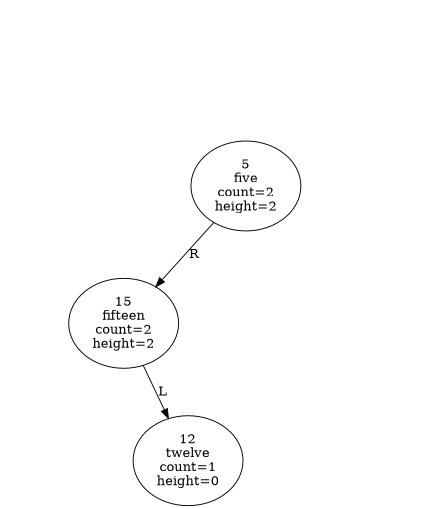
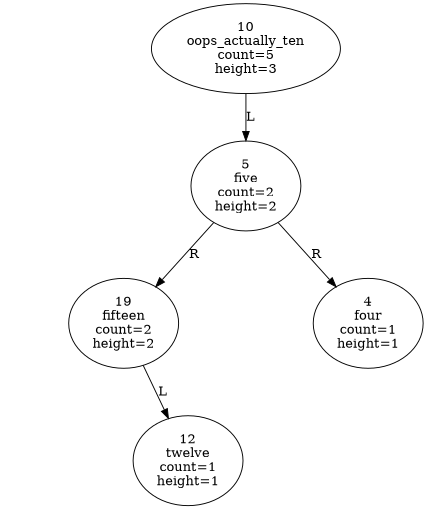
node "10 oops_actually_ten count=5 height=3": added
node "15 fifteen count=2 height=2": label "15 fifteen count=2 height=2" -> "19 fifteen count=2 height=2"
node "4 four count=1 height=1": added
node "12 twelve count=1 height=0": label "12 twelve count=1 height=0" -> "12 twelve count=1 height=1"
